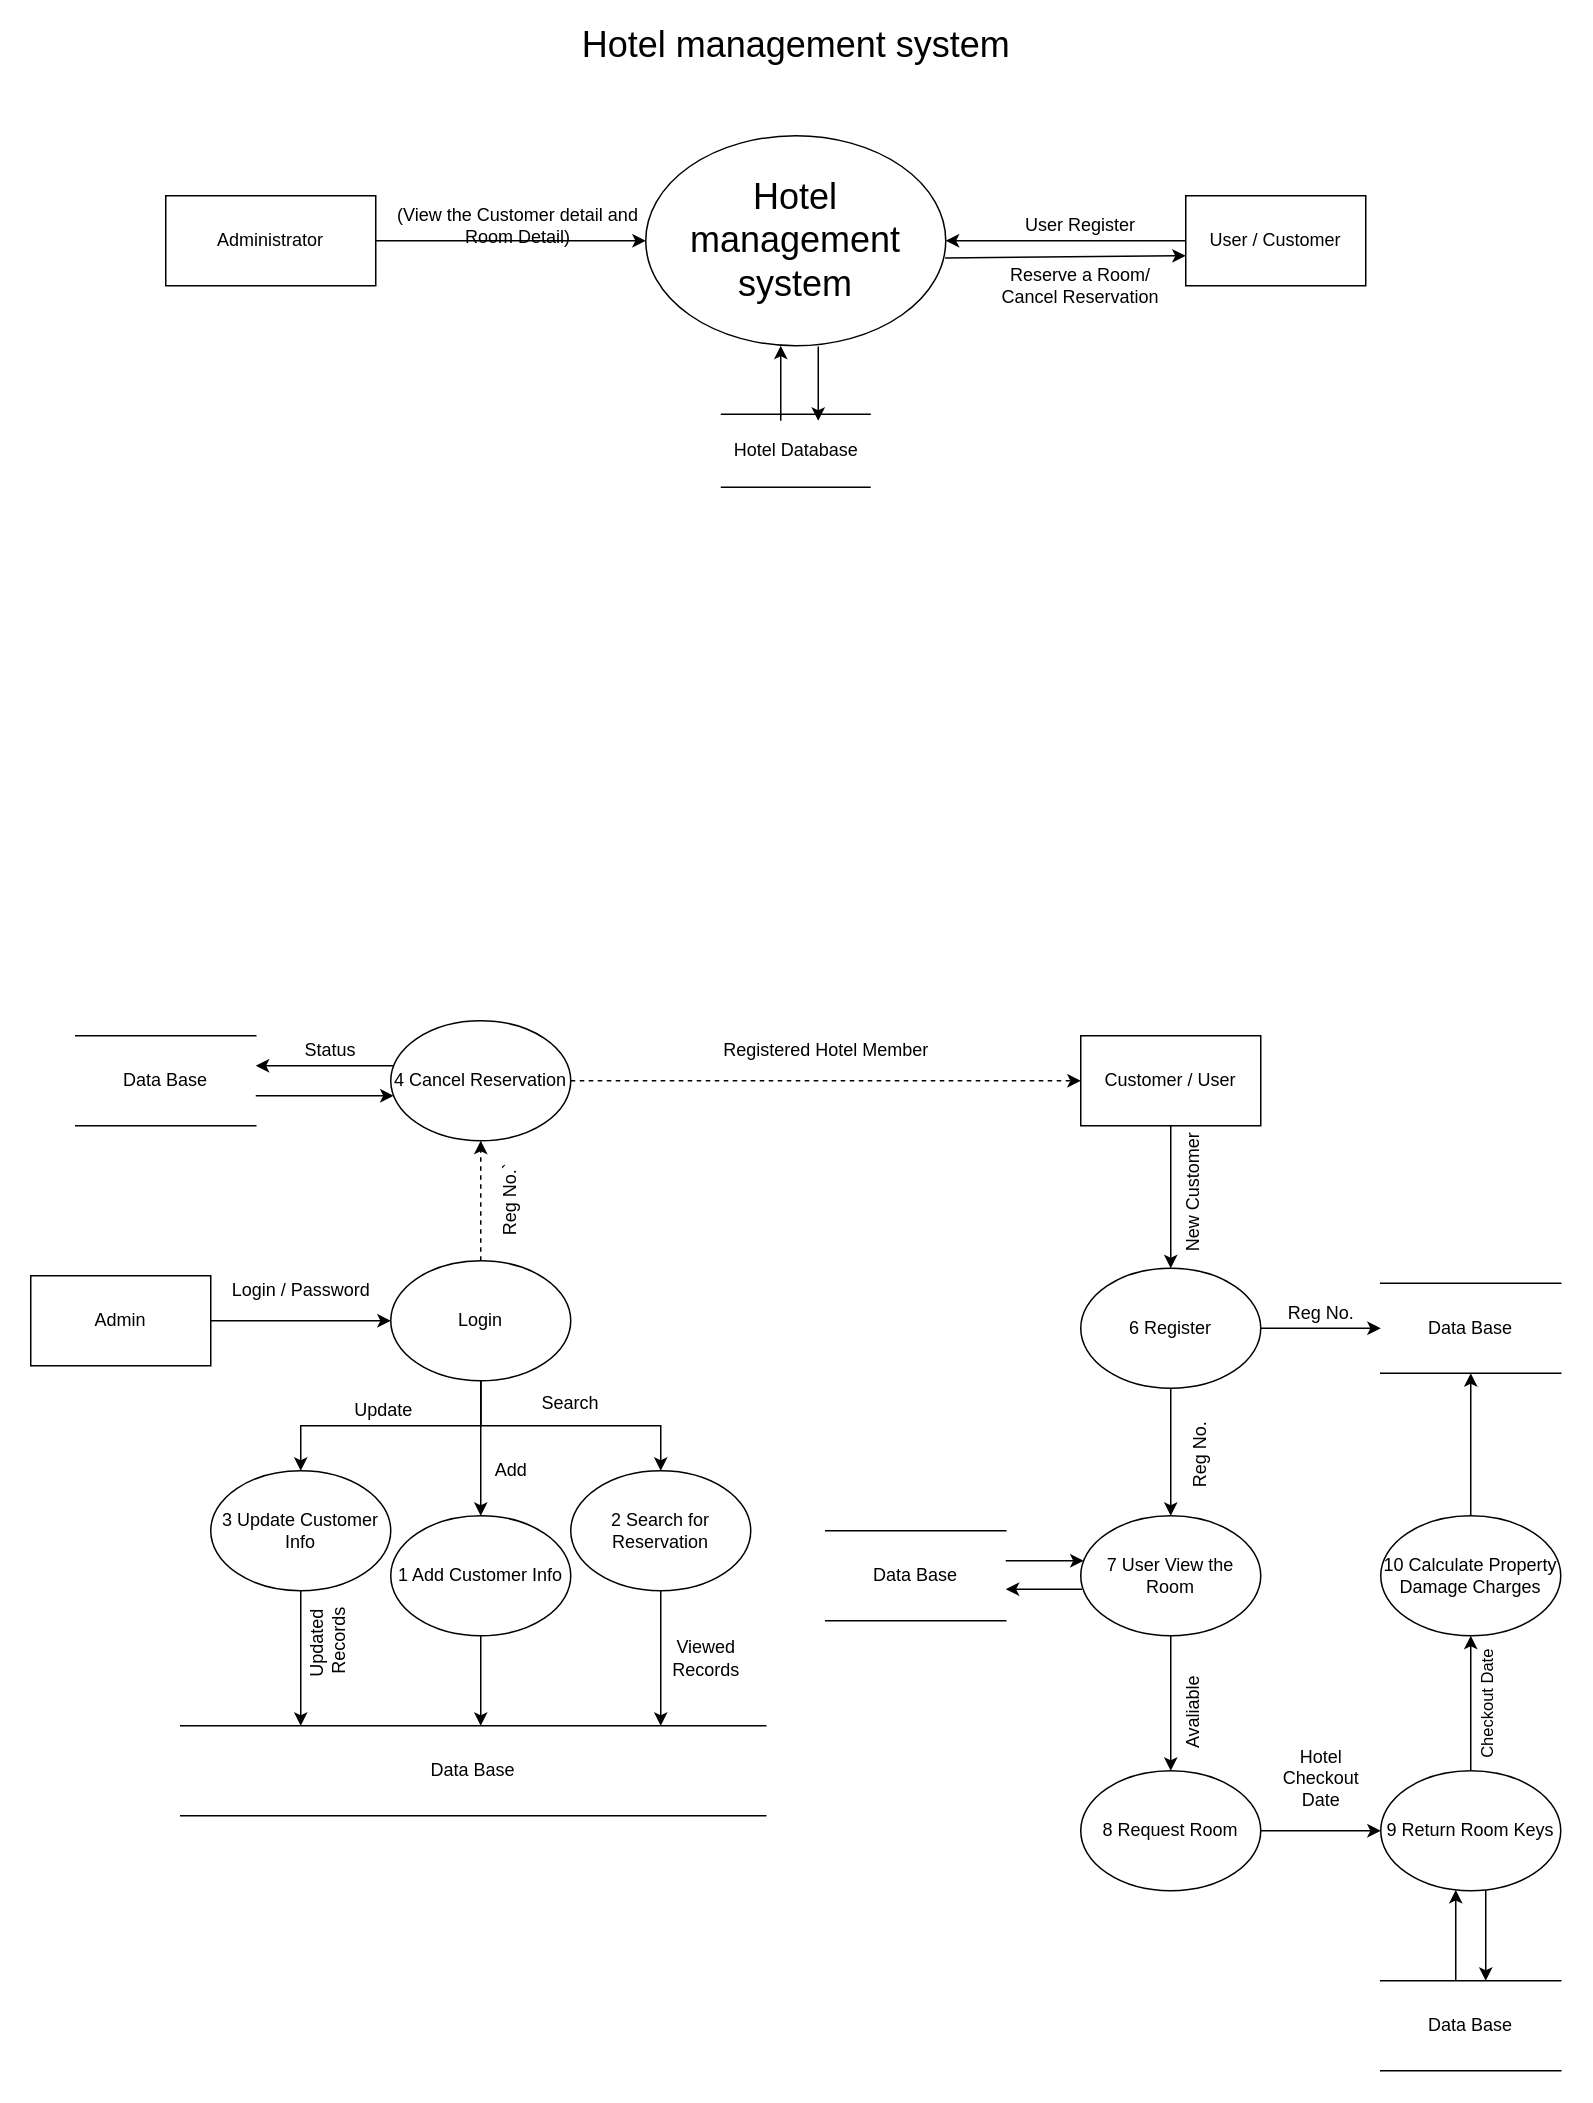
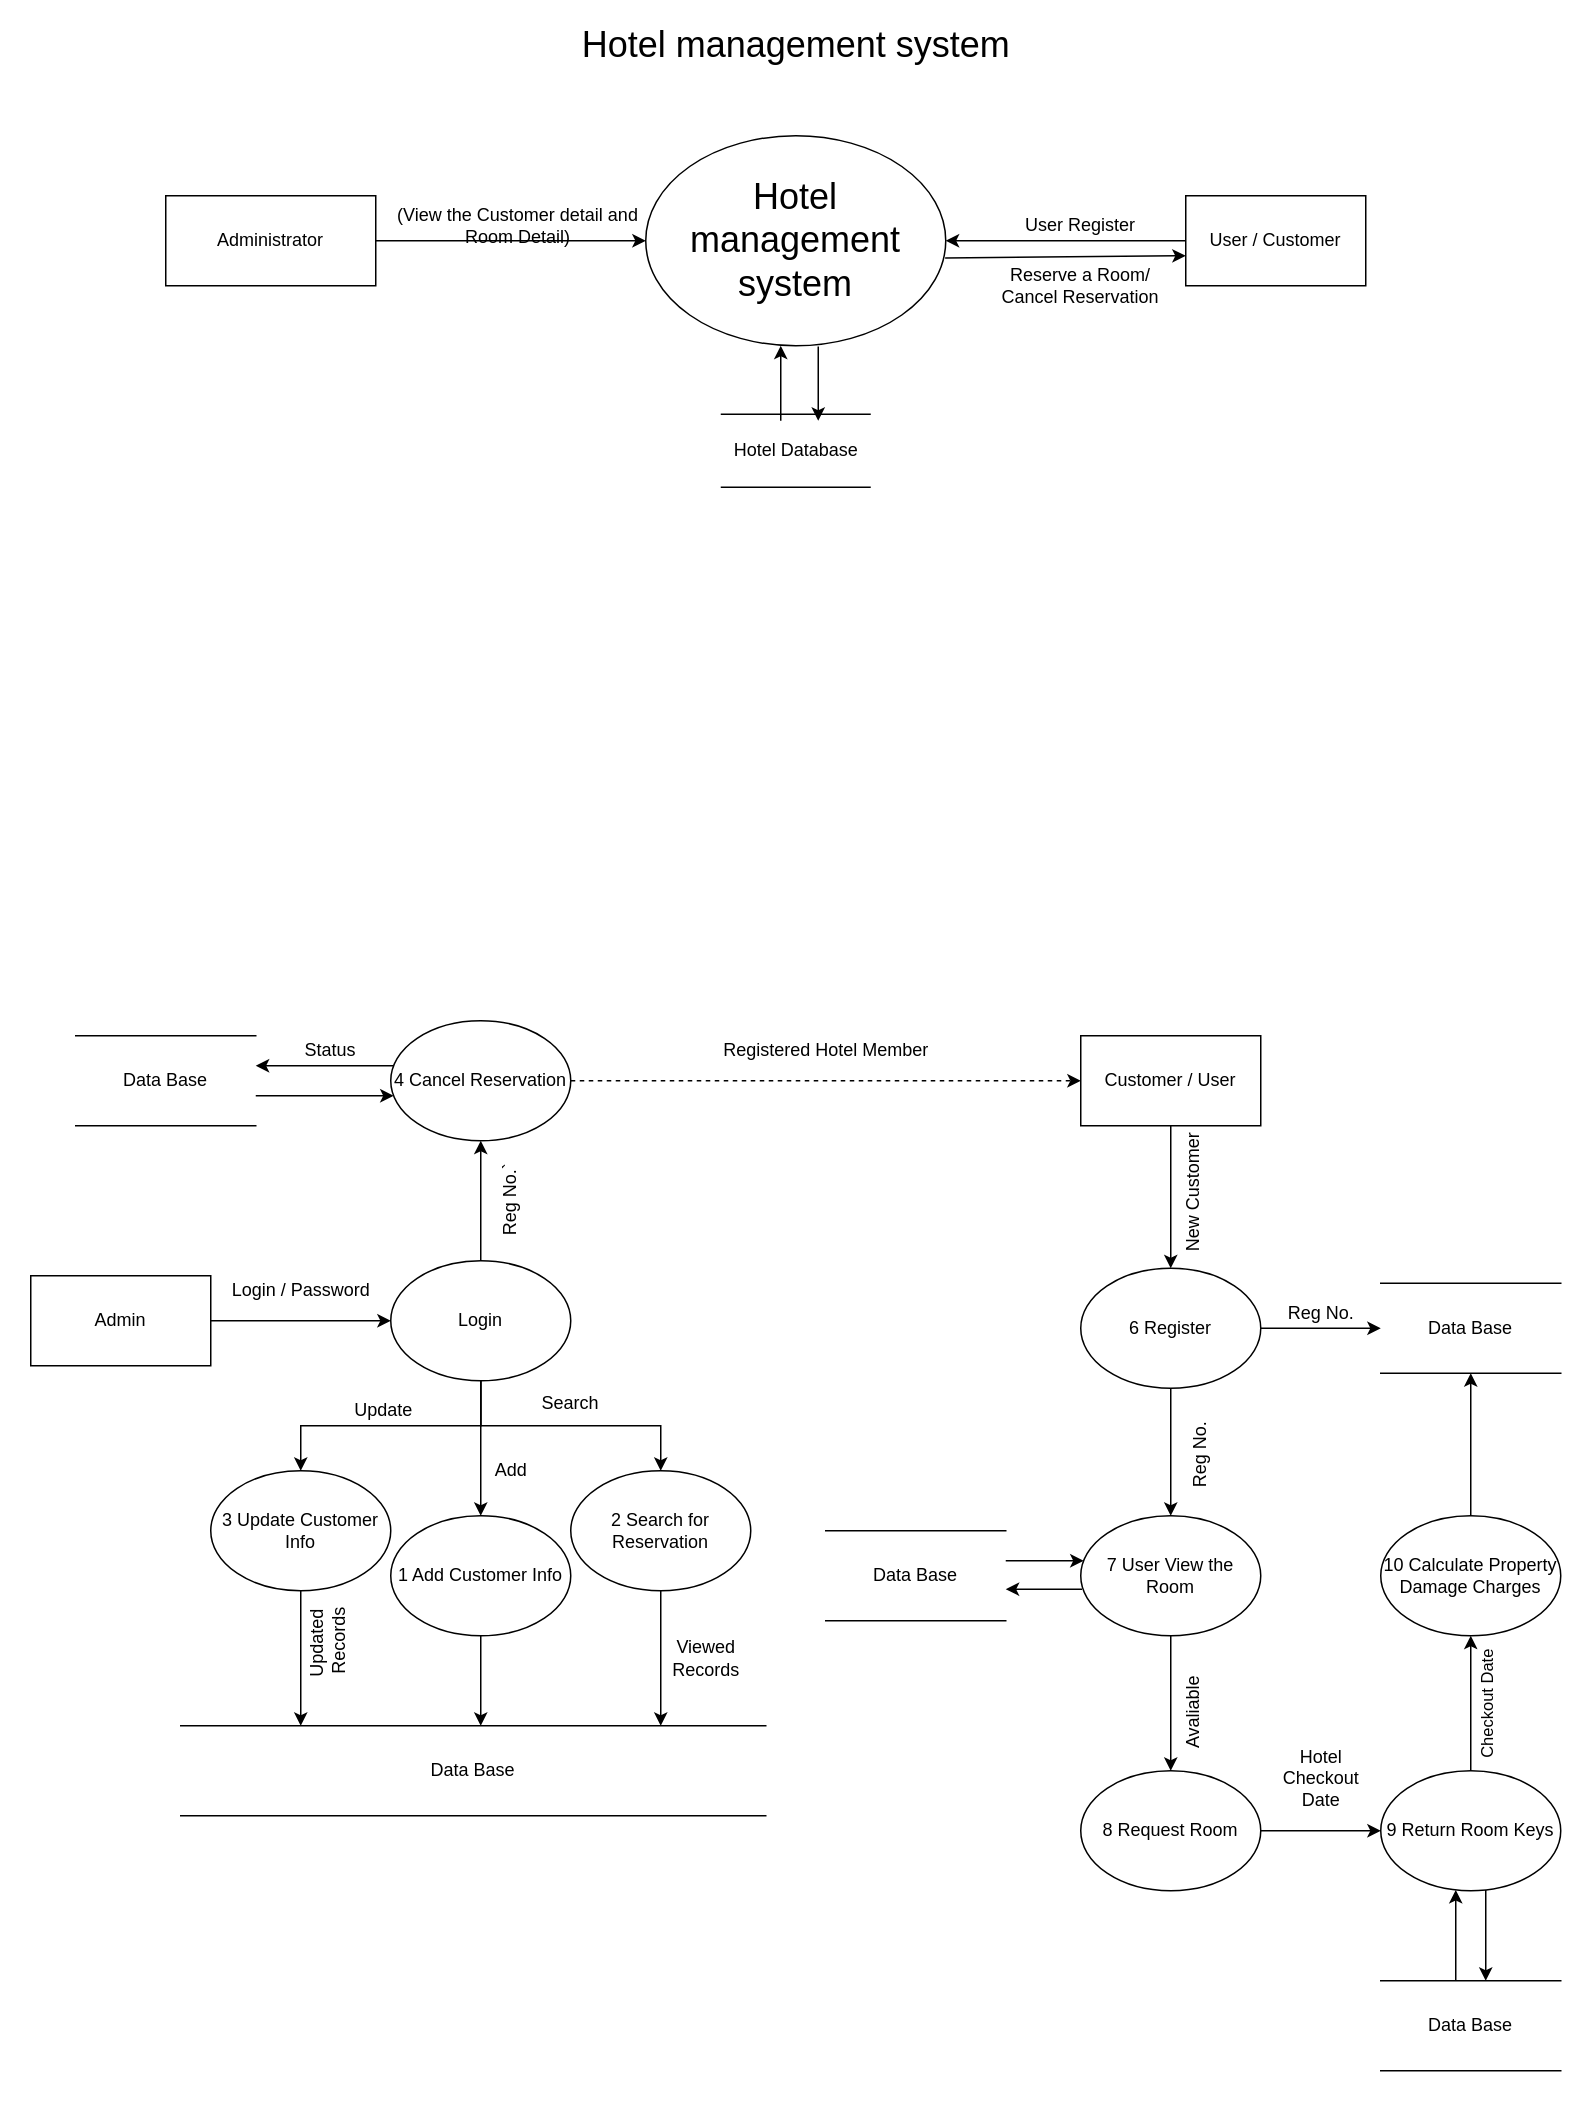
edge "Login" -> "4 Cancel Reservation": style dashed -> solid
